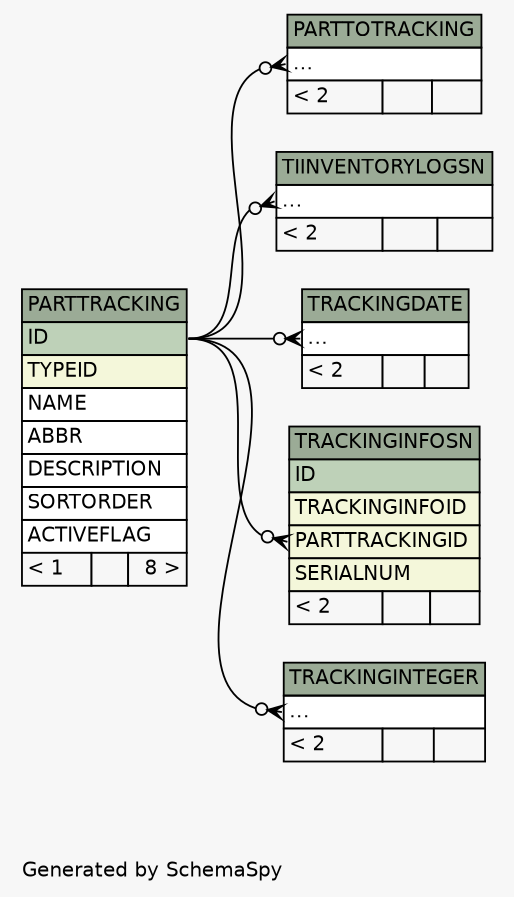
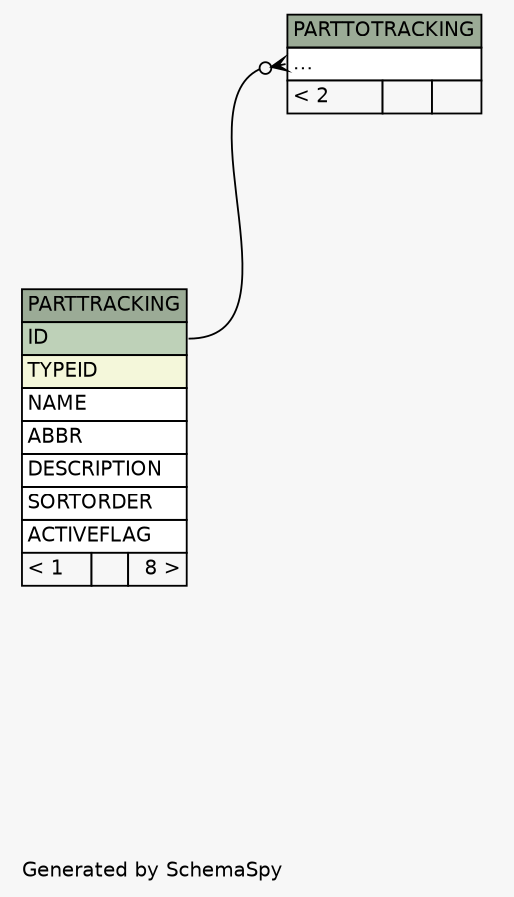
node "TIINVENTORYLOGSN": removed
node "TRACKINGDATE": removed
node "TRACKINGINFOSN": removed
node "TRACKINGINTEGER": removed
